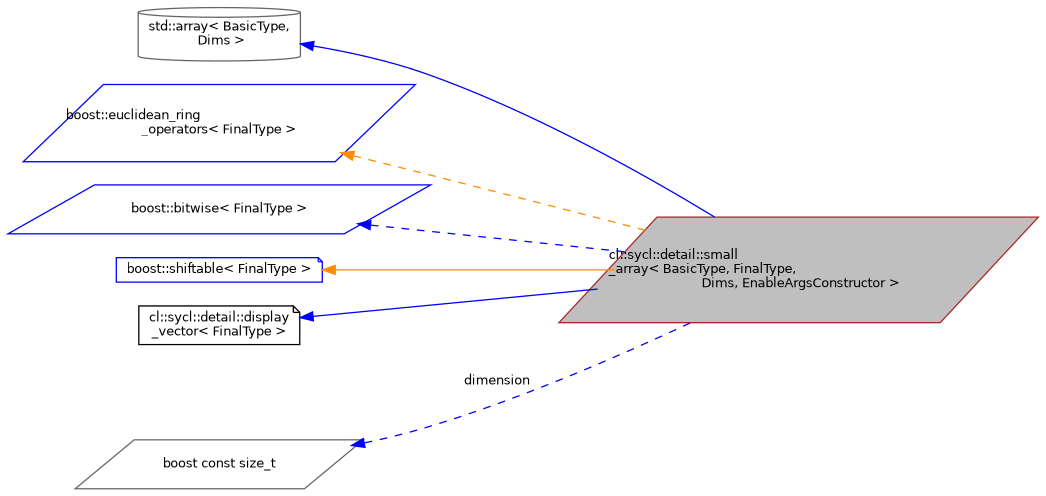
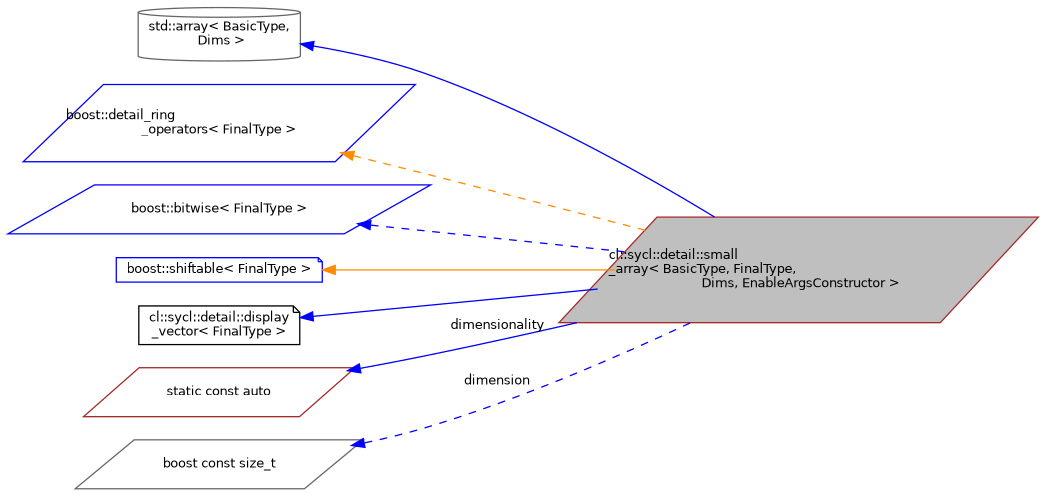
node "boost::euclidean_ring _operators< FinalType >": label "boost::euclidean_ring _operators< FinalType >" -> "boost::detail_ring _operators< FinalType >"
node "static const auto": added
